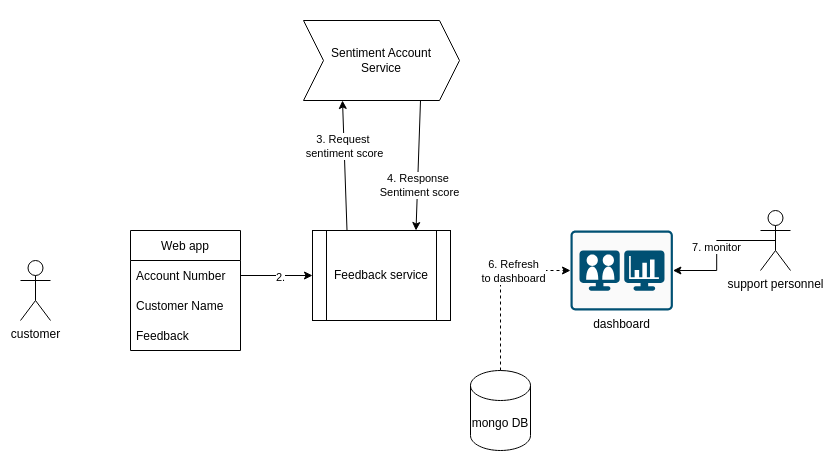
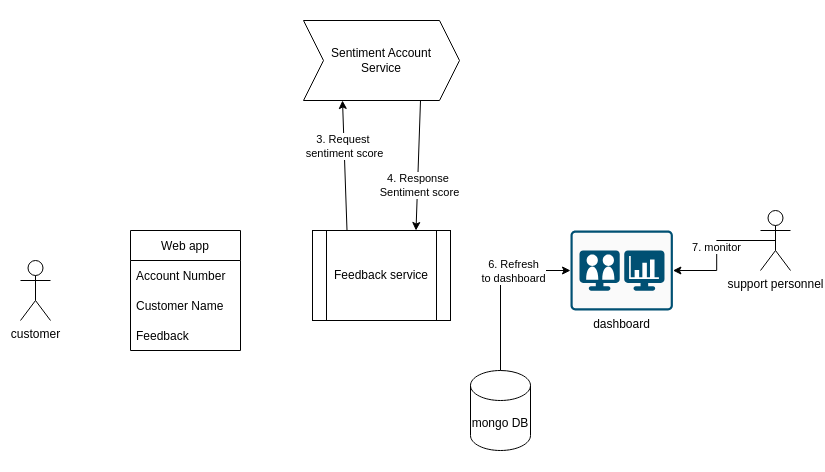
edge "Account Number" -> "Feedback service": removed, label "2."
edge "mongo DB" -> "dashboard": style dashed -> solid
